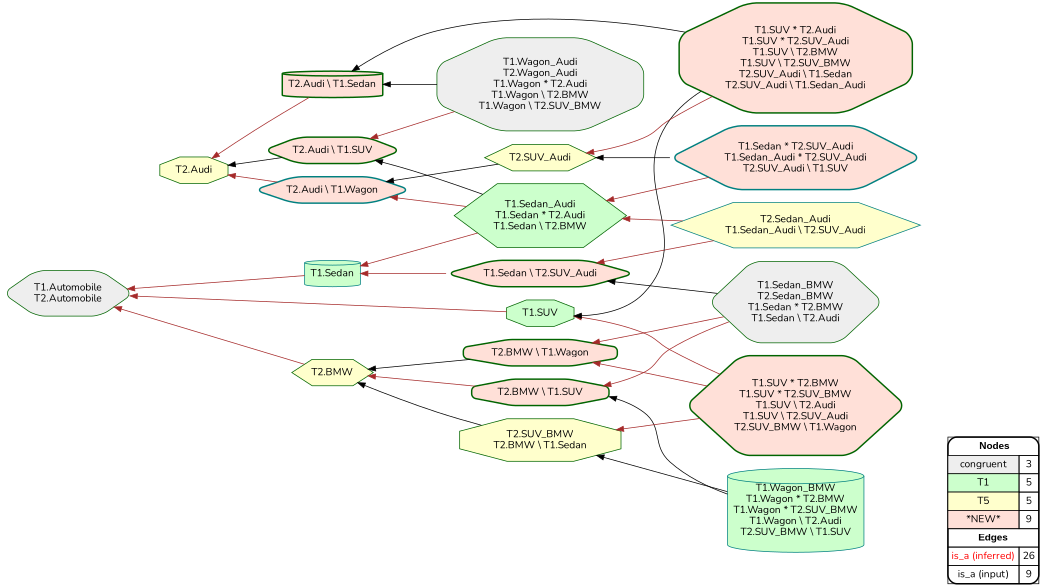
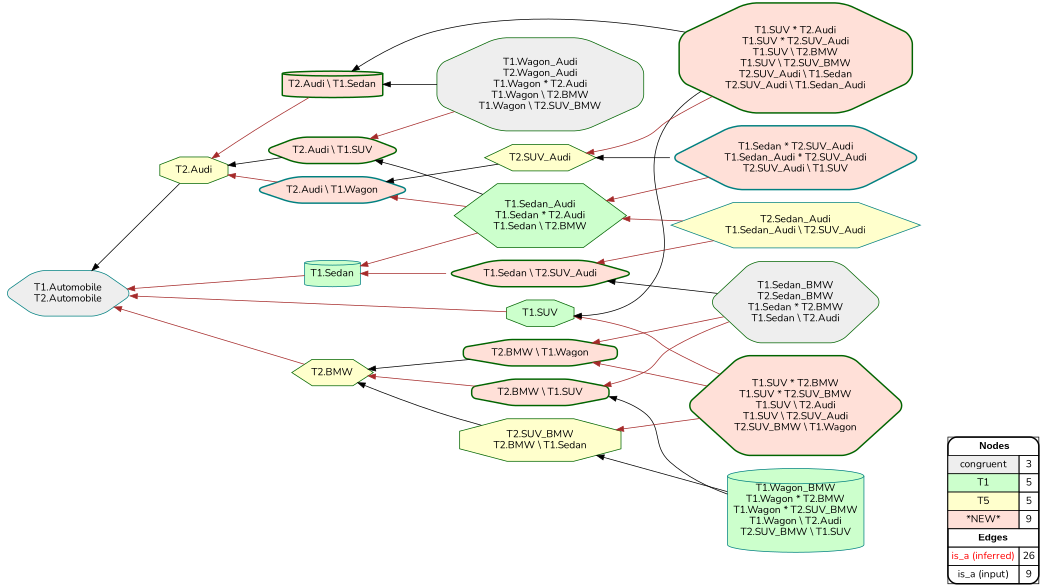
edge "T2.Audi" -> "T1.Automobile T2.Automobile": added
node "T1.Automobile T2.Automobile": color darkgreen -> teal
